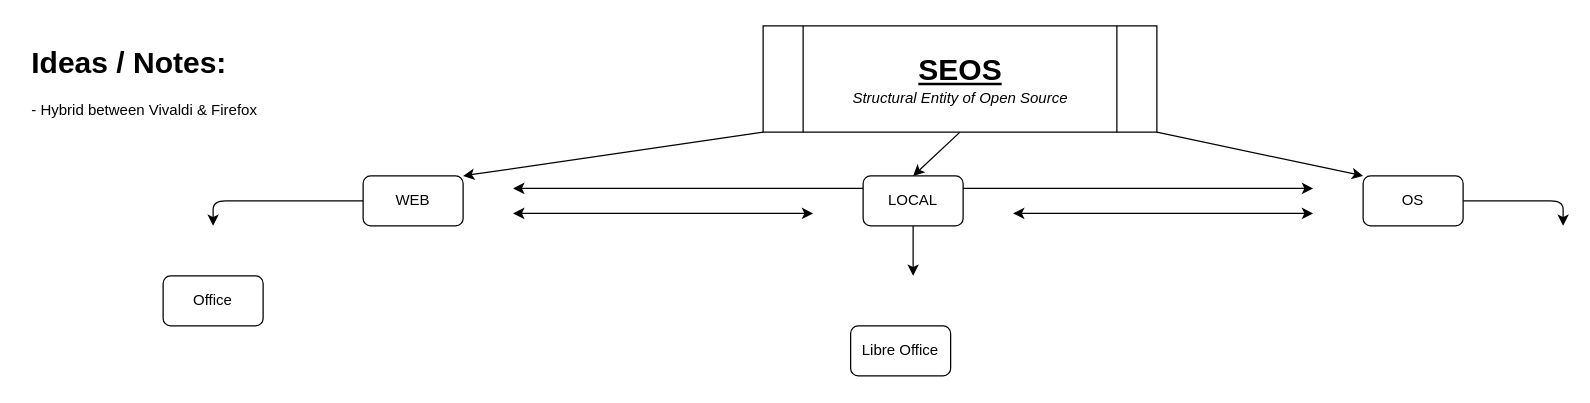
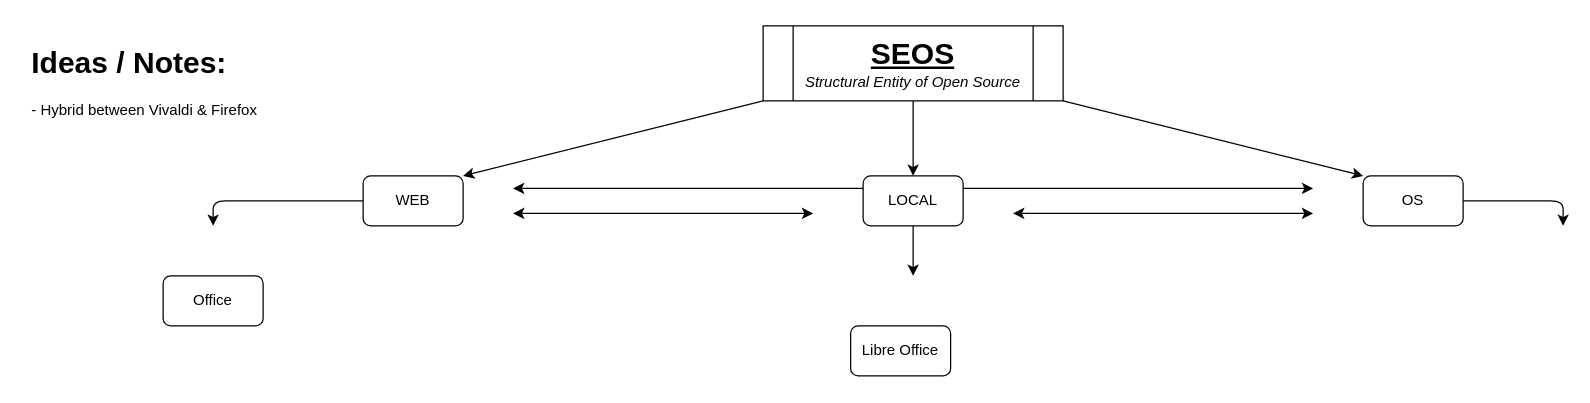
node "SEOS Structural Entity of Open Source": size 394x106 -> 300x75
